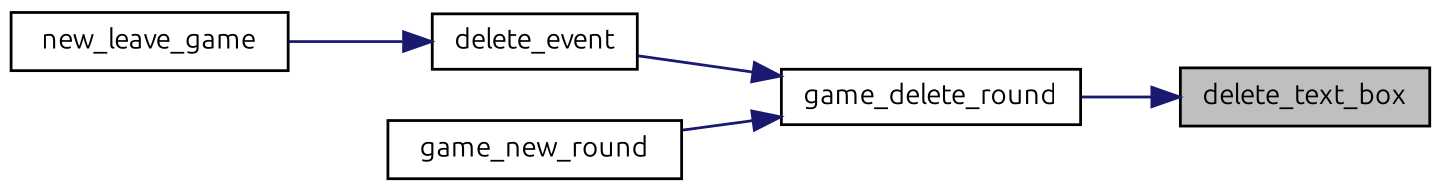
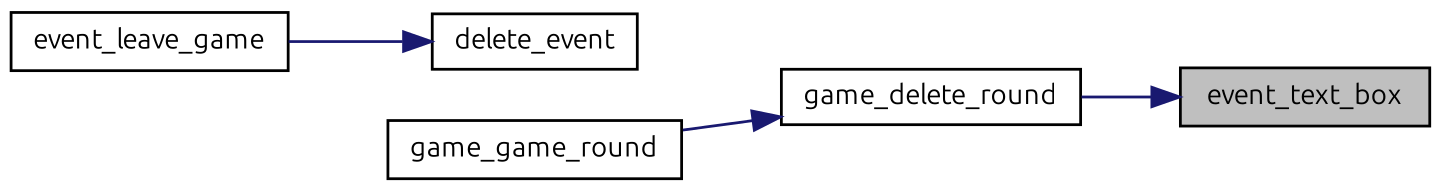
node "new_leave_game": label "new_leave_game" -> "event_leave_game"
edge "delete_event" -> "game_delete_round": removed
node "delete_text_box": label "delete_text_box" -> "event_text_box"
node "game_new_round": label "game_new_round" -> "game_game_round"
